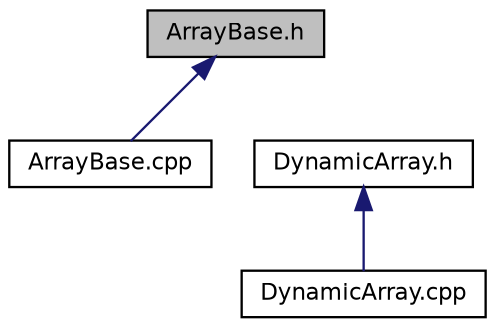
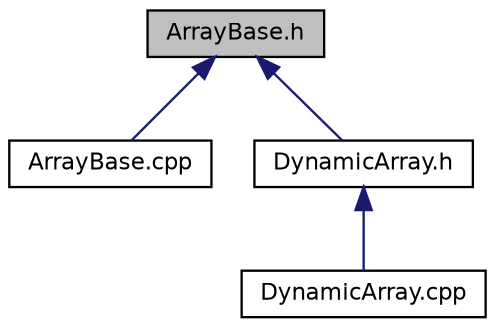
edge "DynamicArray.h" -> "ArrayBase.h": added
